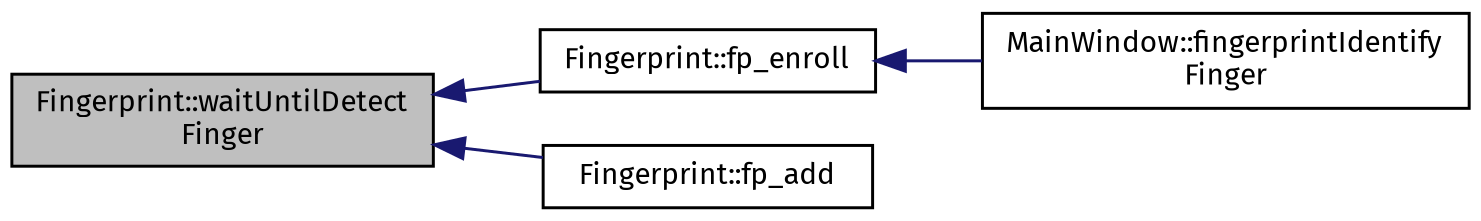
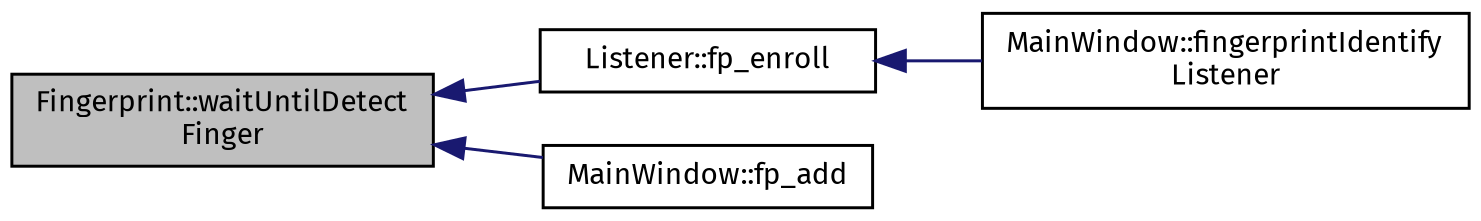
node "Fingerprint::fp_enroll": label "Fingerprint::fp_enroll" -> "Listener::fp_enroll"
node "MainWindow::fingerprintIdentify Finger": label "MainWindow::fingerprintIdentify Finger" -> "MainWindow::fingerprintIdentify Listener"
node "Fingerprint::fp_add": label "Fingerprint::fp_add" -> "MainWindow::fp_add"
